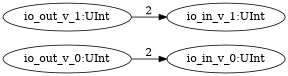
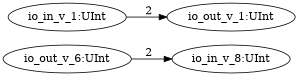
edge "io_out_v_1:UInt" -> "io_in_v_1:UInt": reversed
node "io_out_v_0:UInt": label "io_out_v_0:UInt" -> "io_out_v_6:UInt"
node "io_in_v_0:UInt": label "io_in_v_0:UInt" -> "io_in_v_8:UInt"
